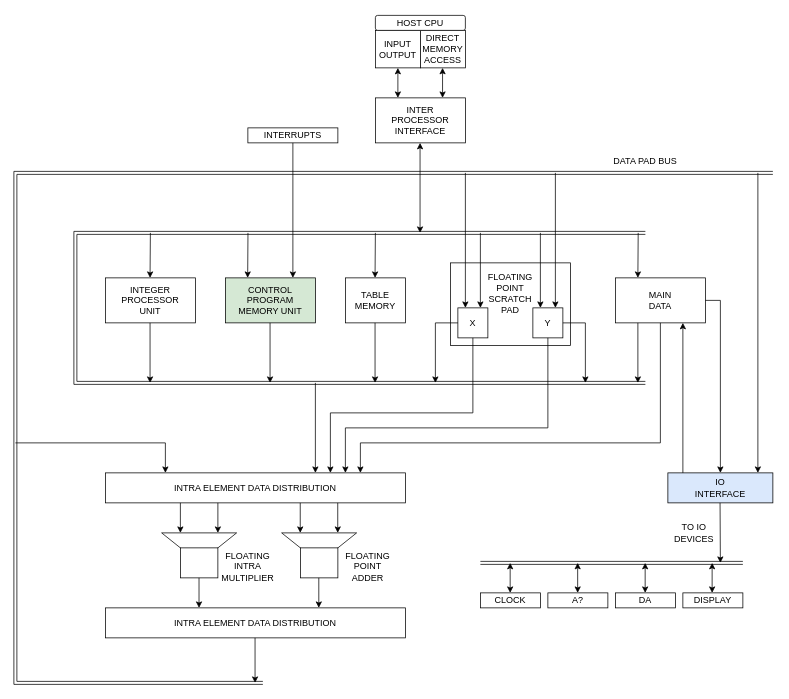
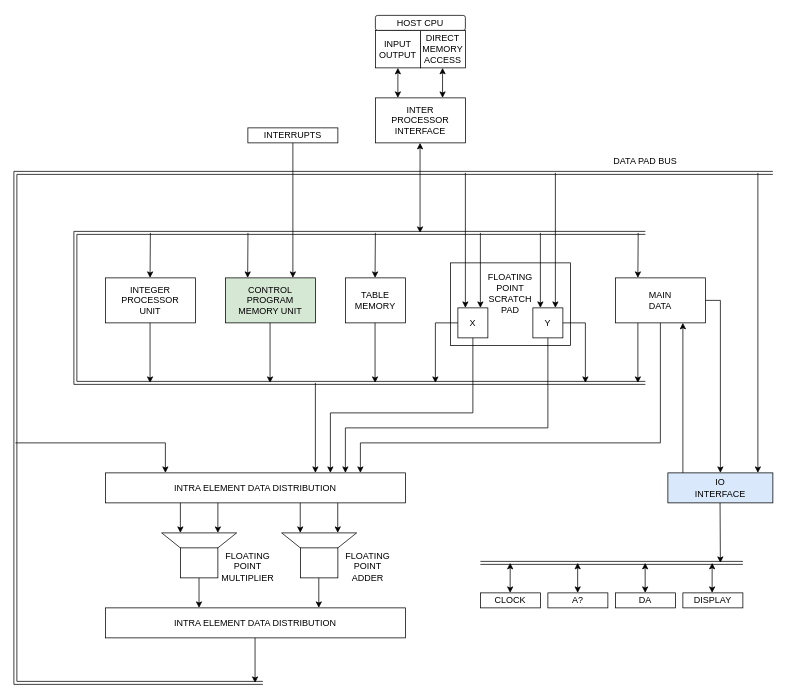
node "TO IO DEVICES": removed
node "FLOATING INTRA MULTIPLIER": label "FLOATING INTRA MULTIPLIER" -> "FLOATING POINT MULTIPLIER"
